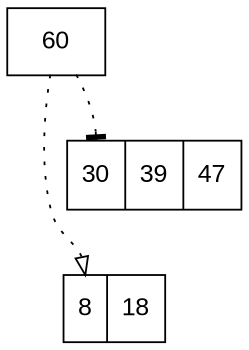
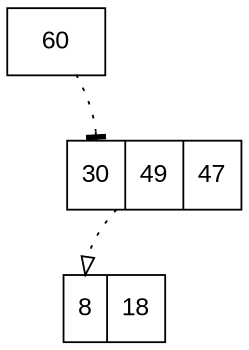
edge "60" -> "8": now "30" -> "8"
node "30": text "39" -> "49"
